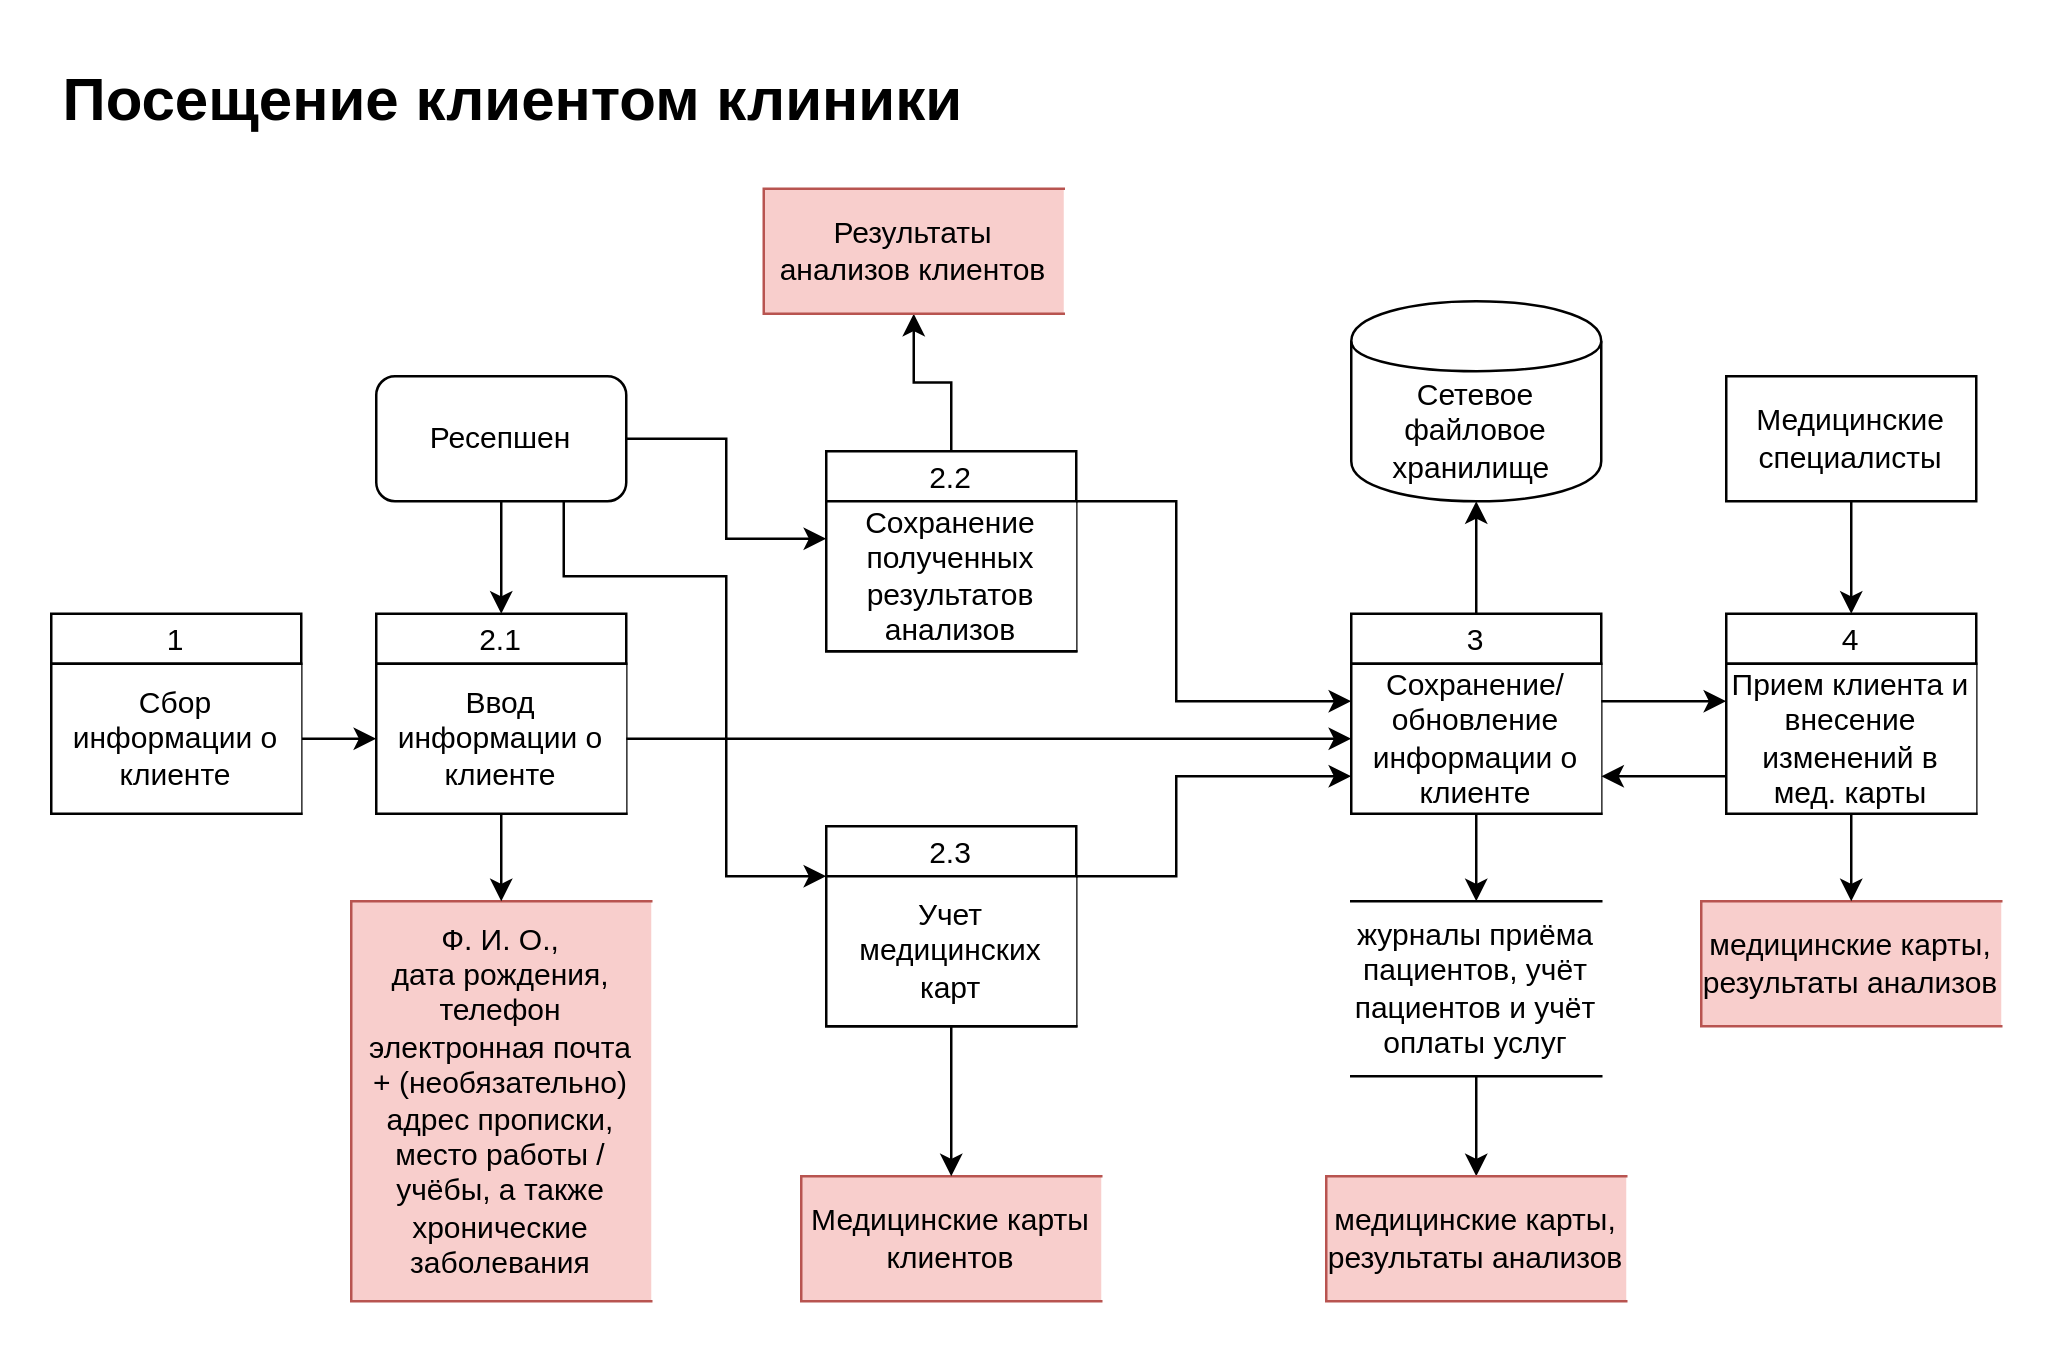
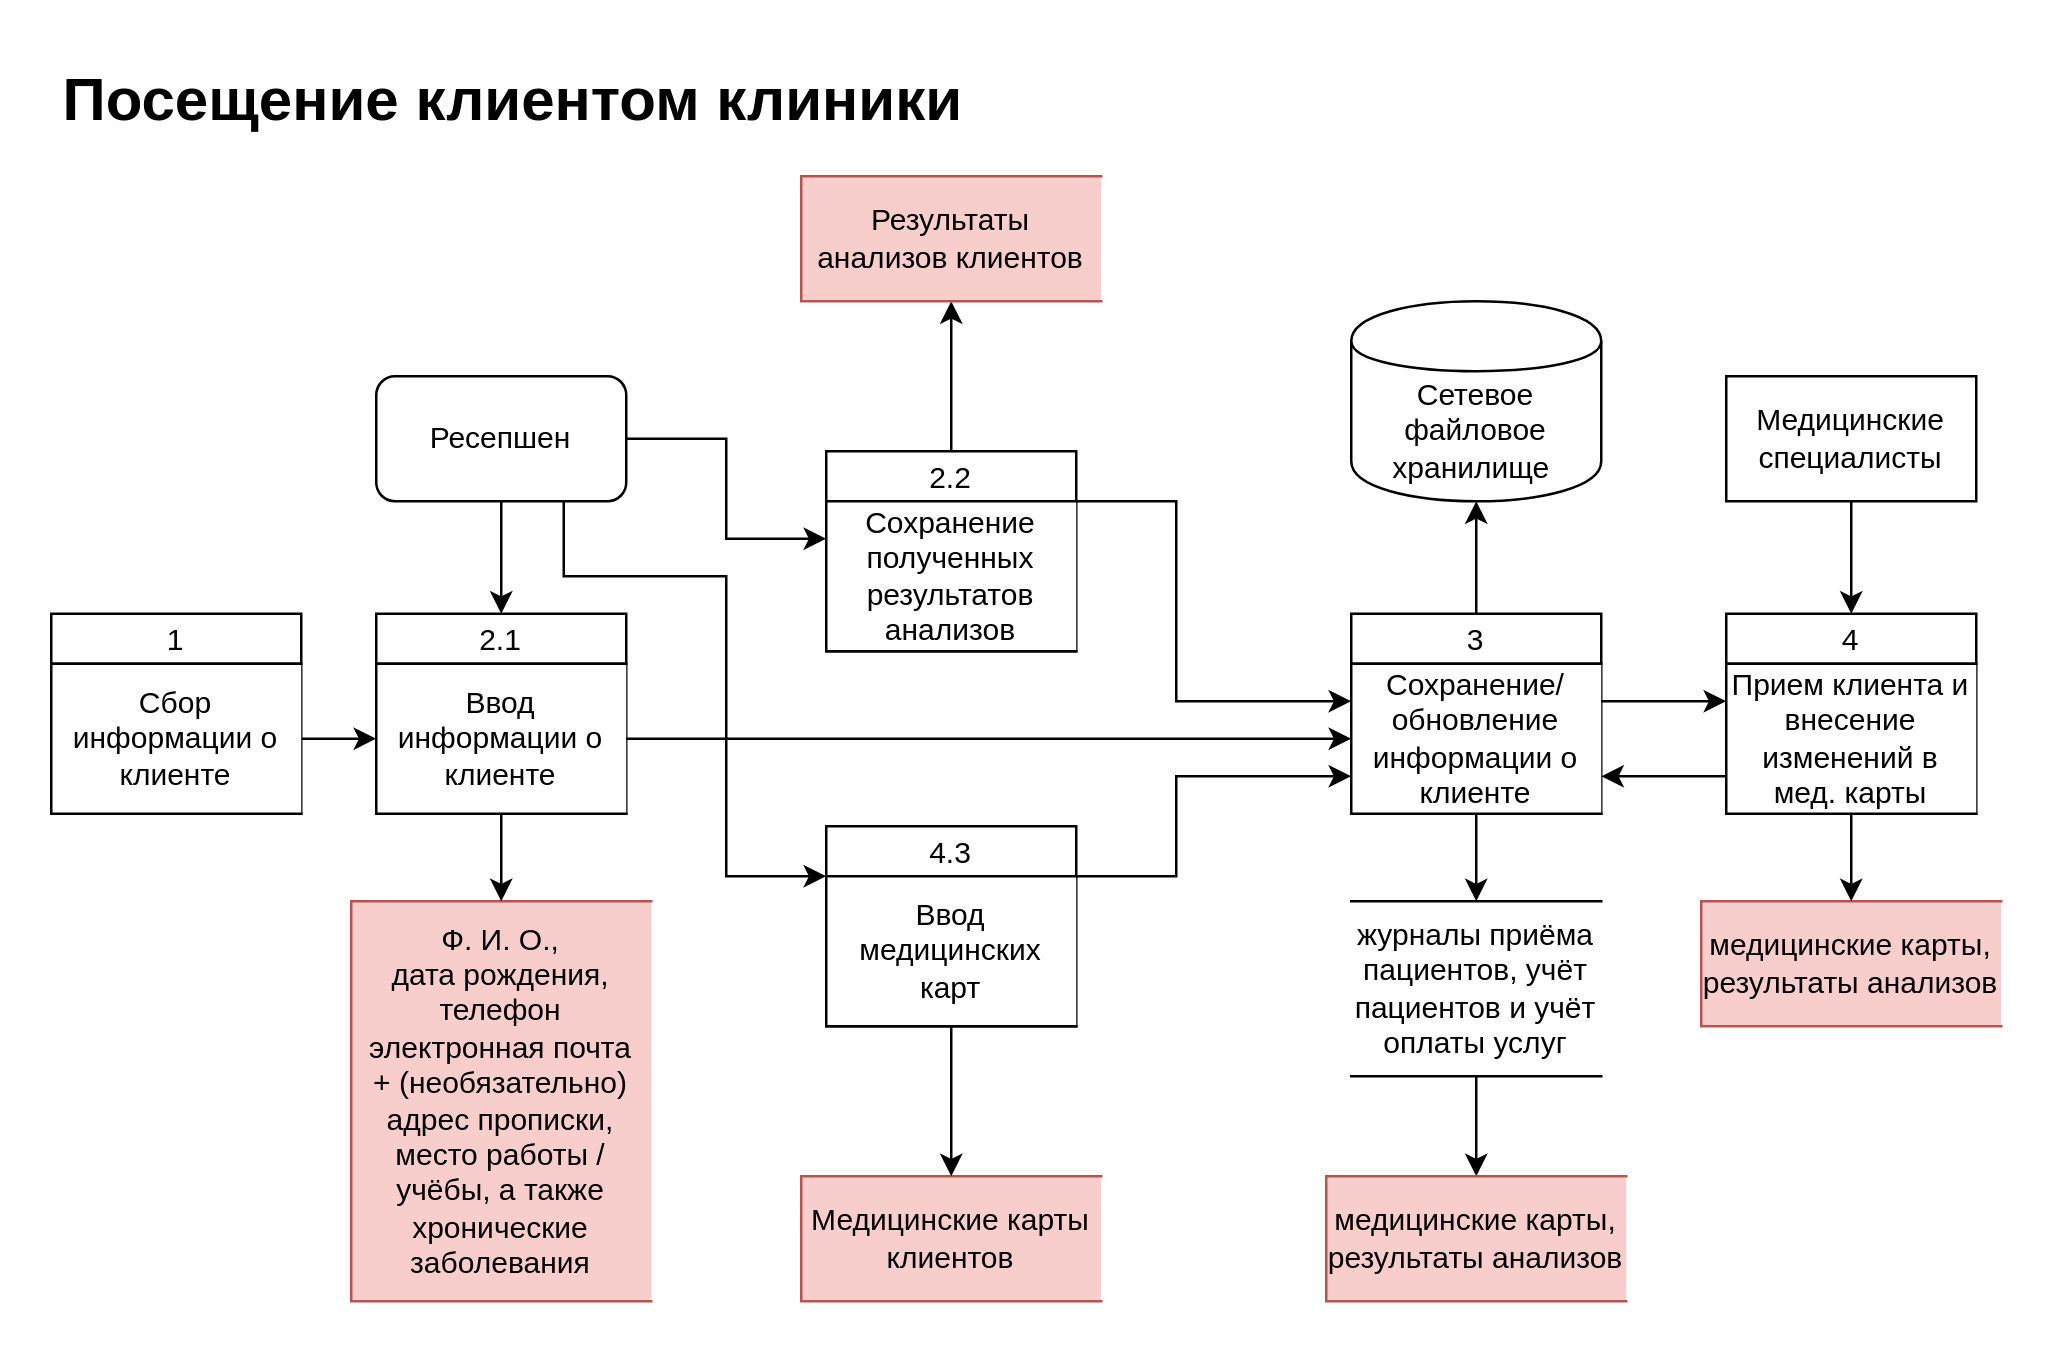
node "Результаты анализов клиентов": moved (914, 251) -> (951, 239)
node "2.3": label "2.3" -> "4.3"
node "Учет медицинских карт": label "Учет медицинских карт" -> "Ввод медицинских карт"
